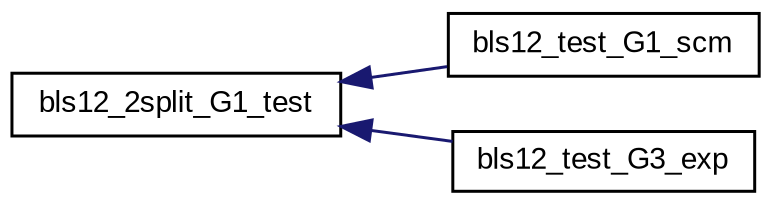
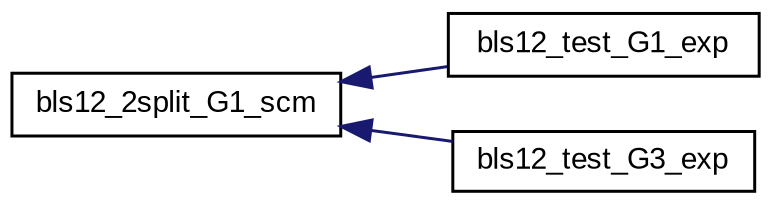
node "bls12_test_G1_scm": label "bls12_test_G1_scm" -> "bls12_test_G1_exp"
node "bls12_2split_G1_test": label "bls12_2split_G1_test" -> "bls12_2split_G1_scm"
